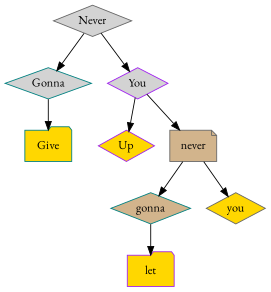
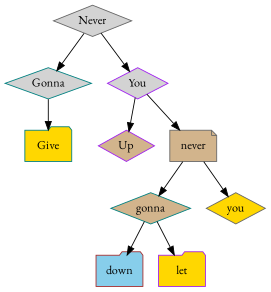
node "Up": fillcolor gold -> tan
node "down": added
